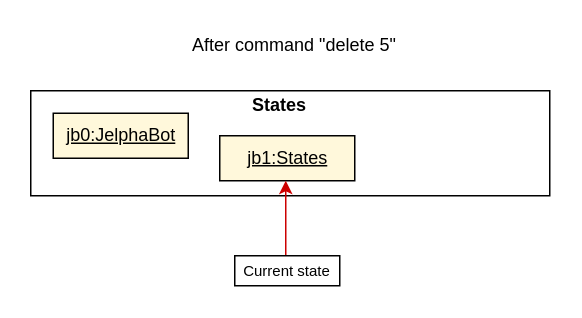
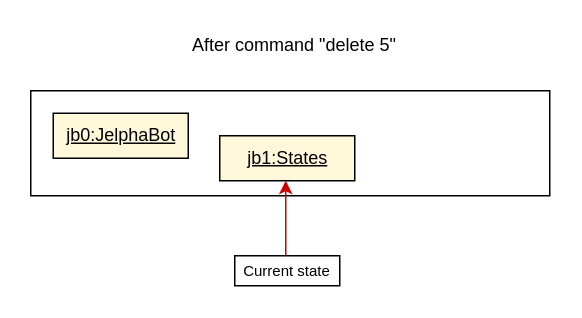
node "States": removed
